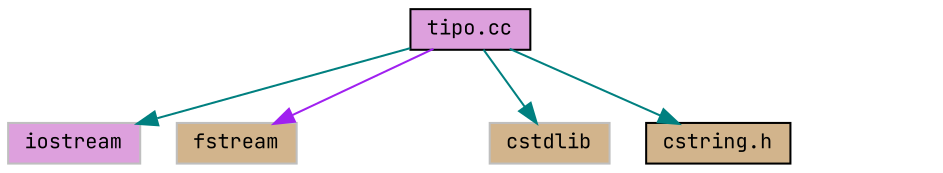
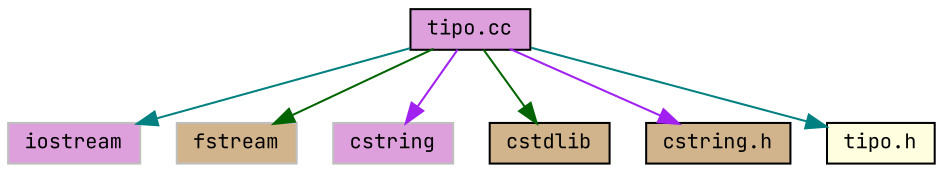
edge "tipo.cc" -> "cstdlib": color teal -> darkgreen
edge "tipo.cc" -> "fstream": color purple -> darkgreen
edge "tipo.cc" -> "cstring.h": color teal -> purple
node "cstring": added
node "cstdlib": color grey75 -> black
node "tipo.h": added
